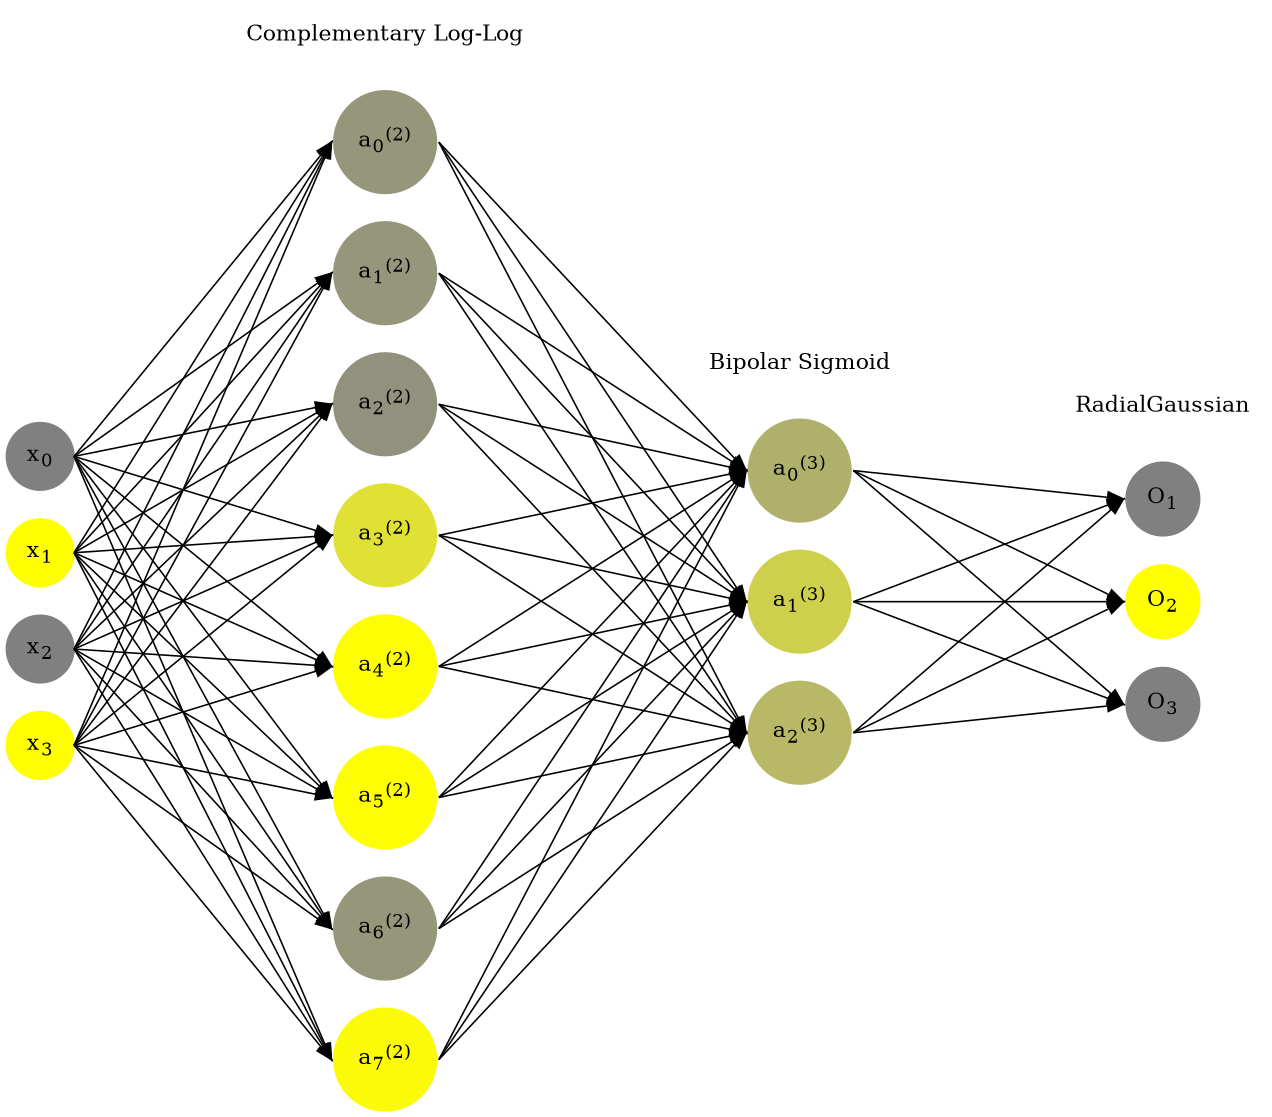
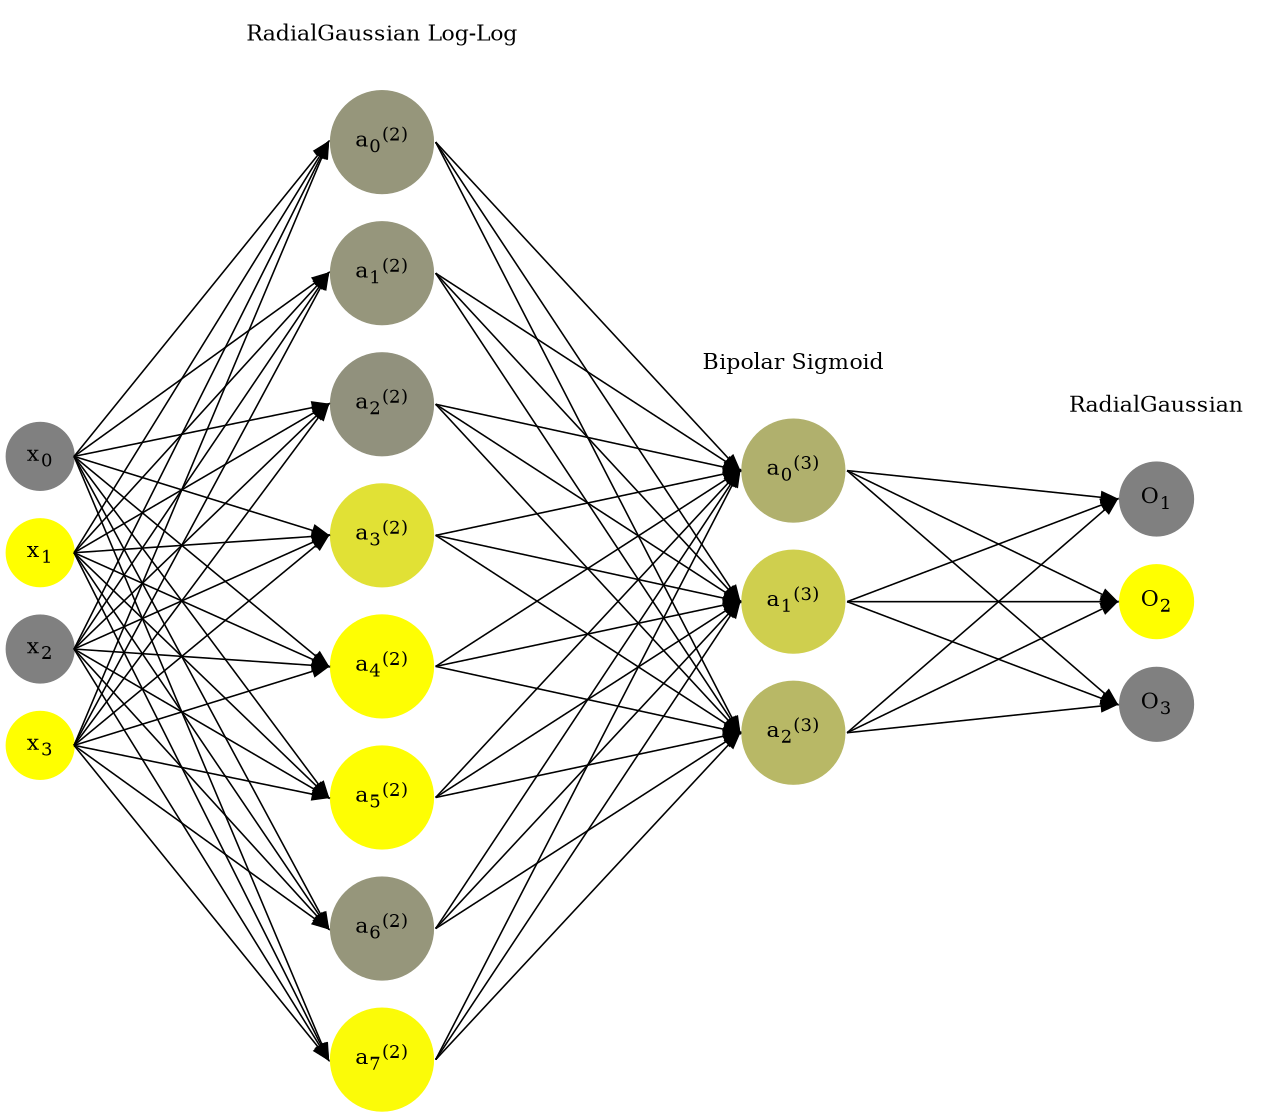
node "Complementary Log-Log": label "Complementary Log-Log" -> "RadialGaussian Log-Log"
